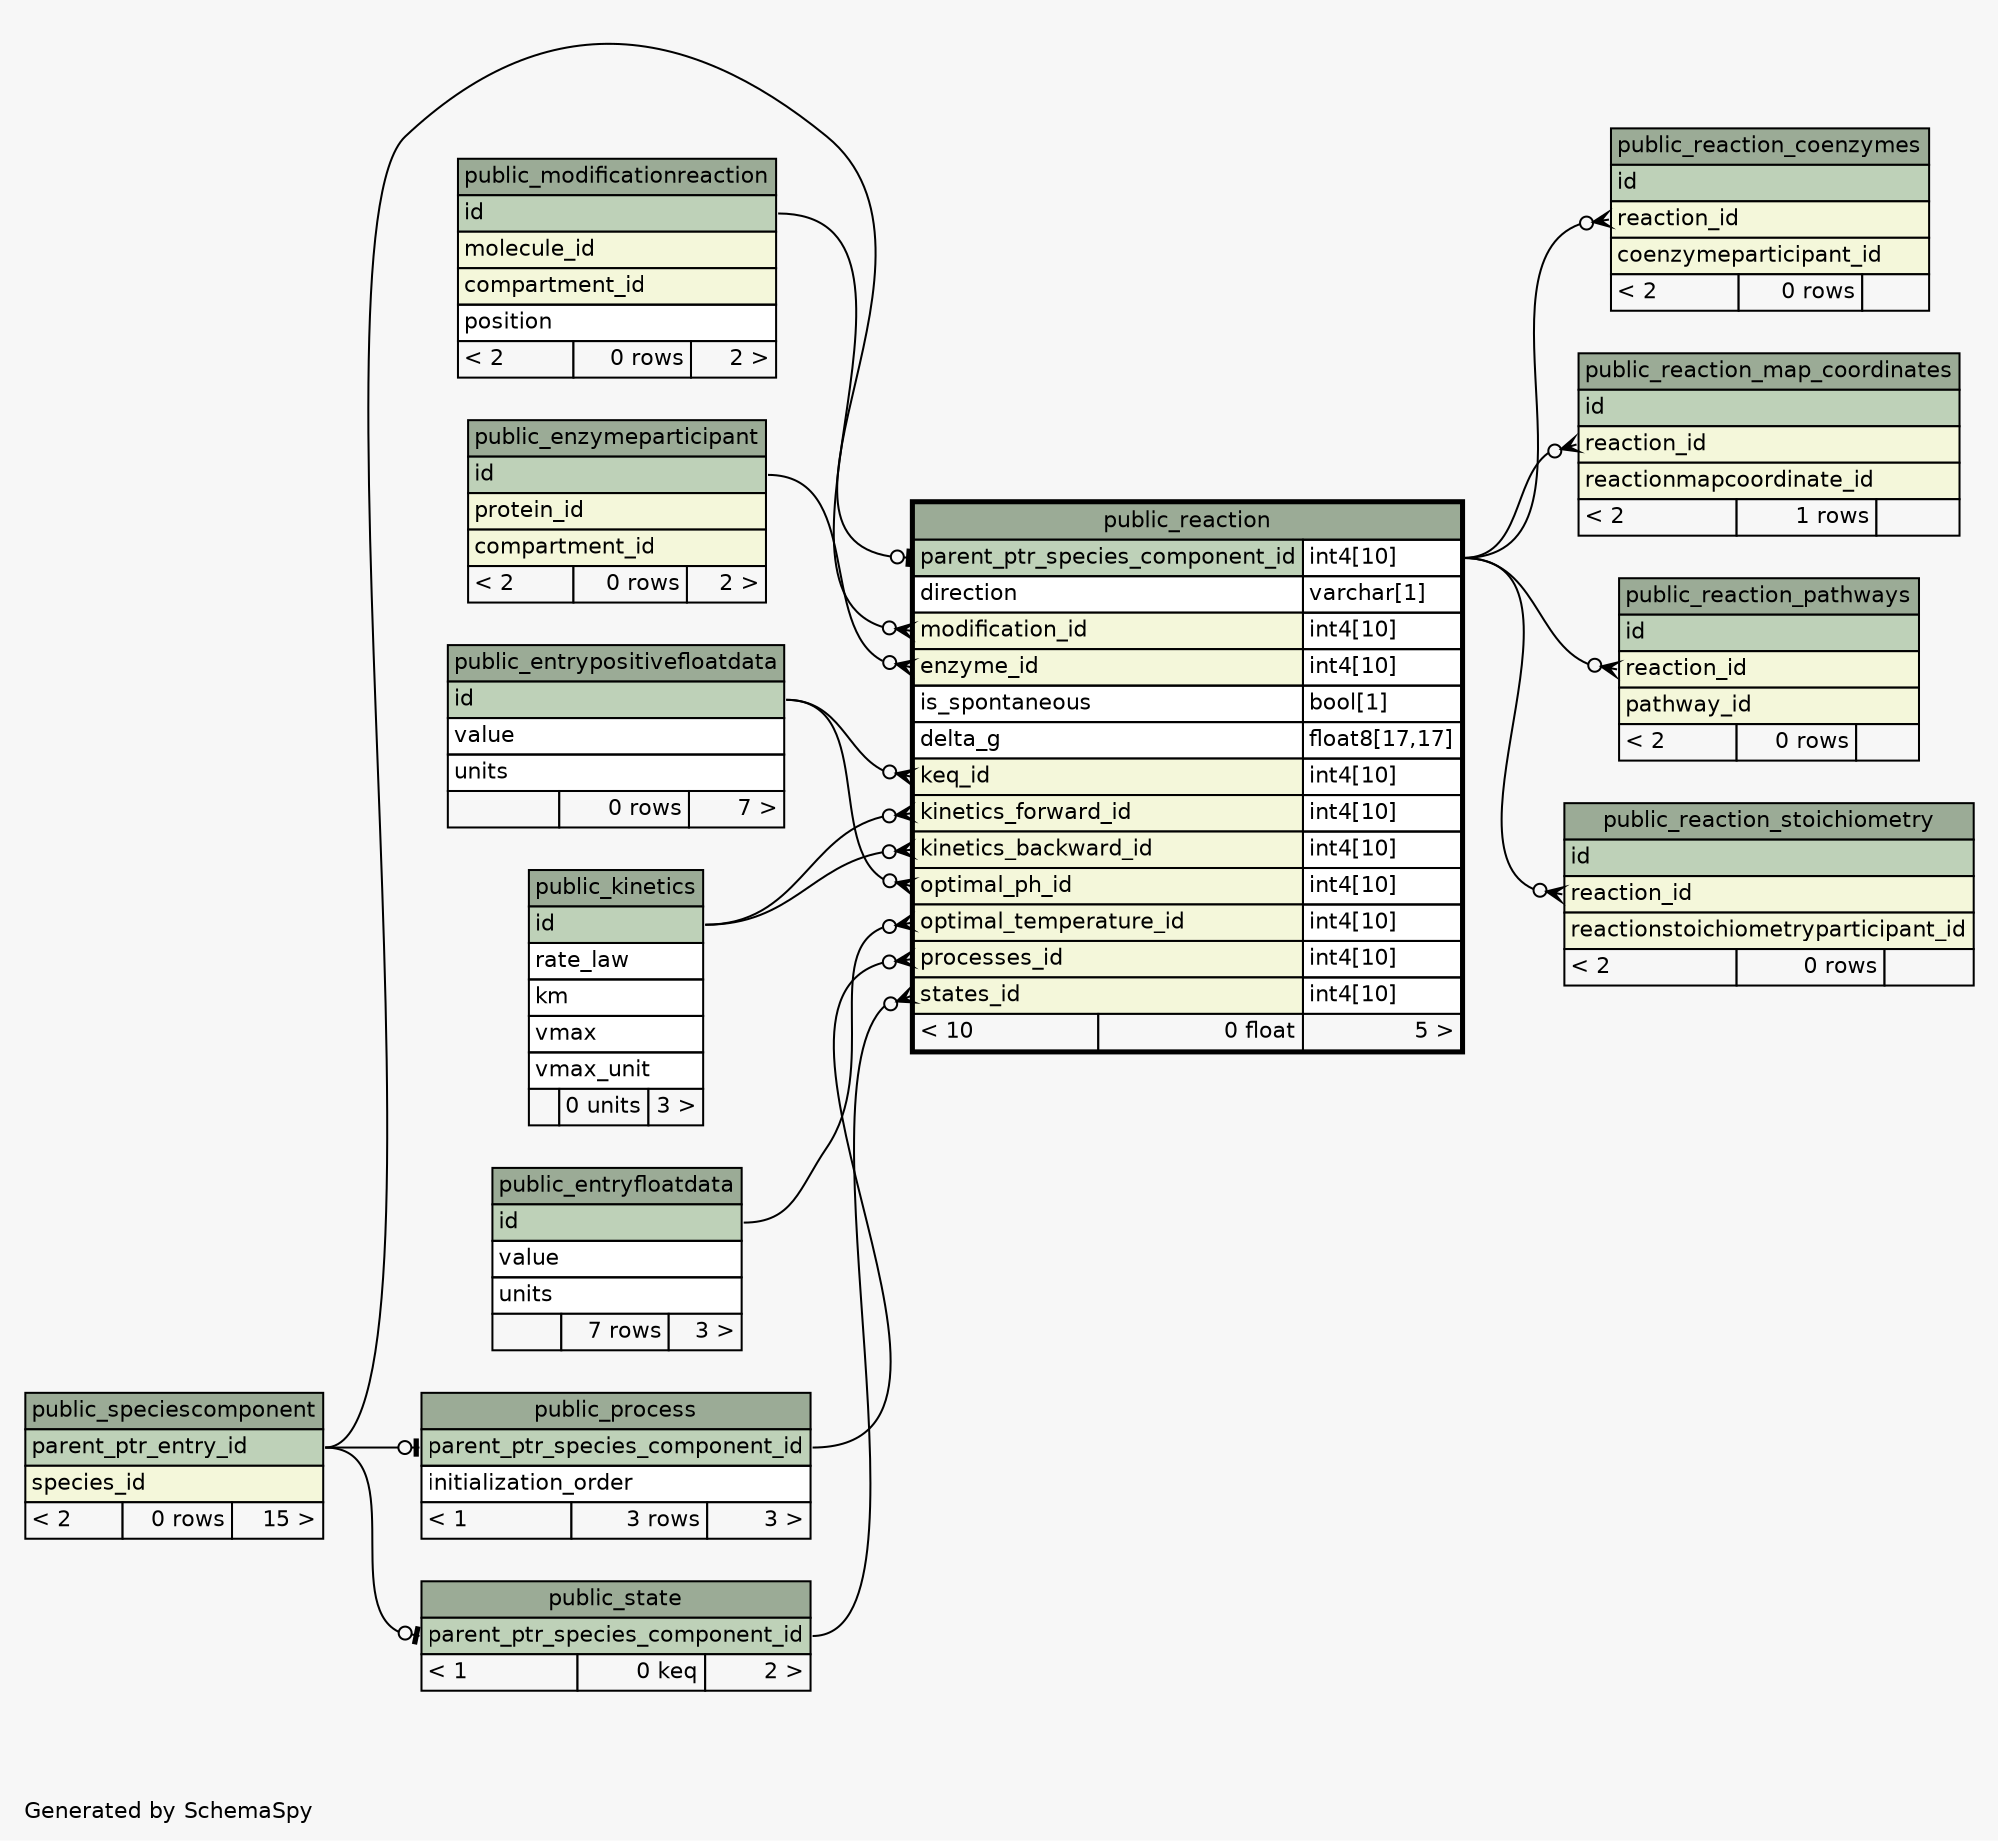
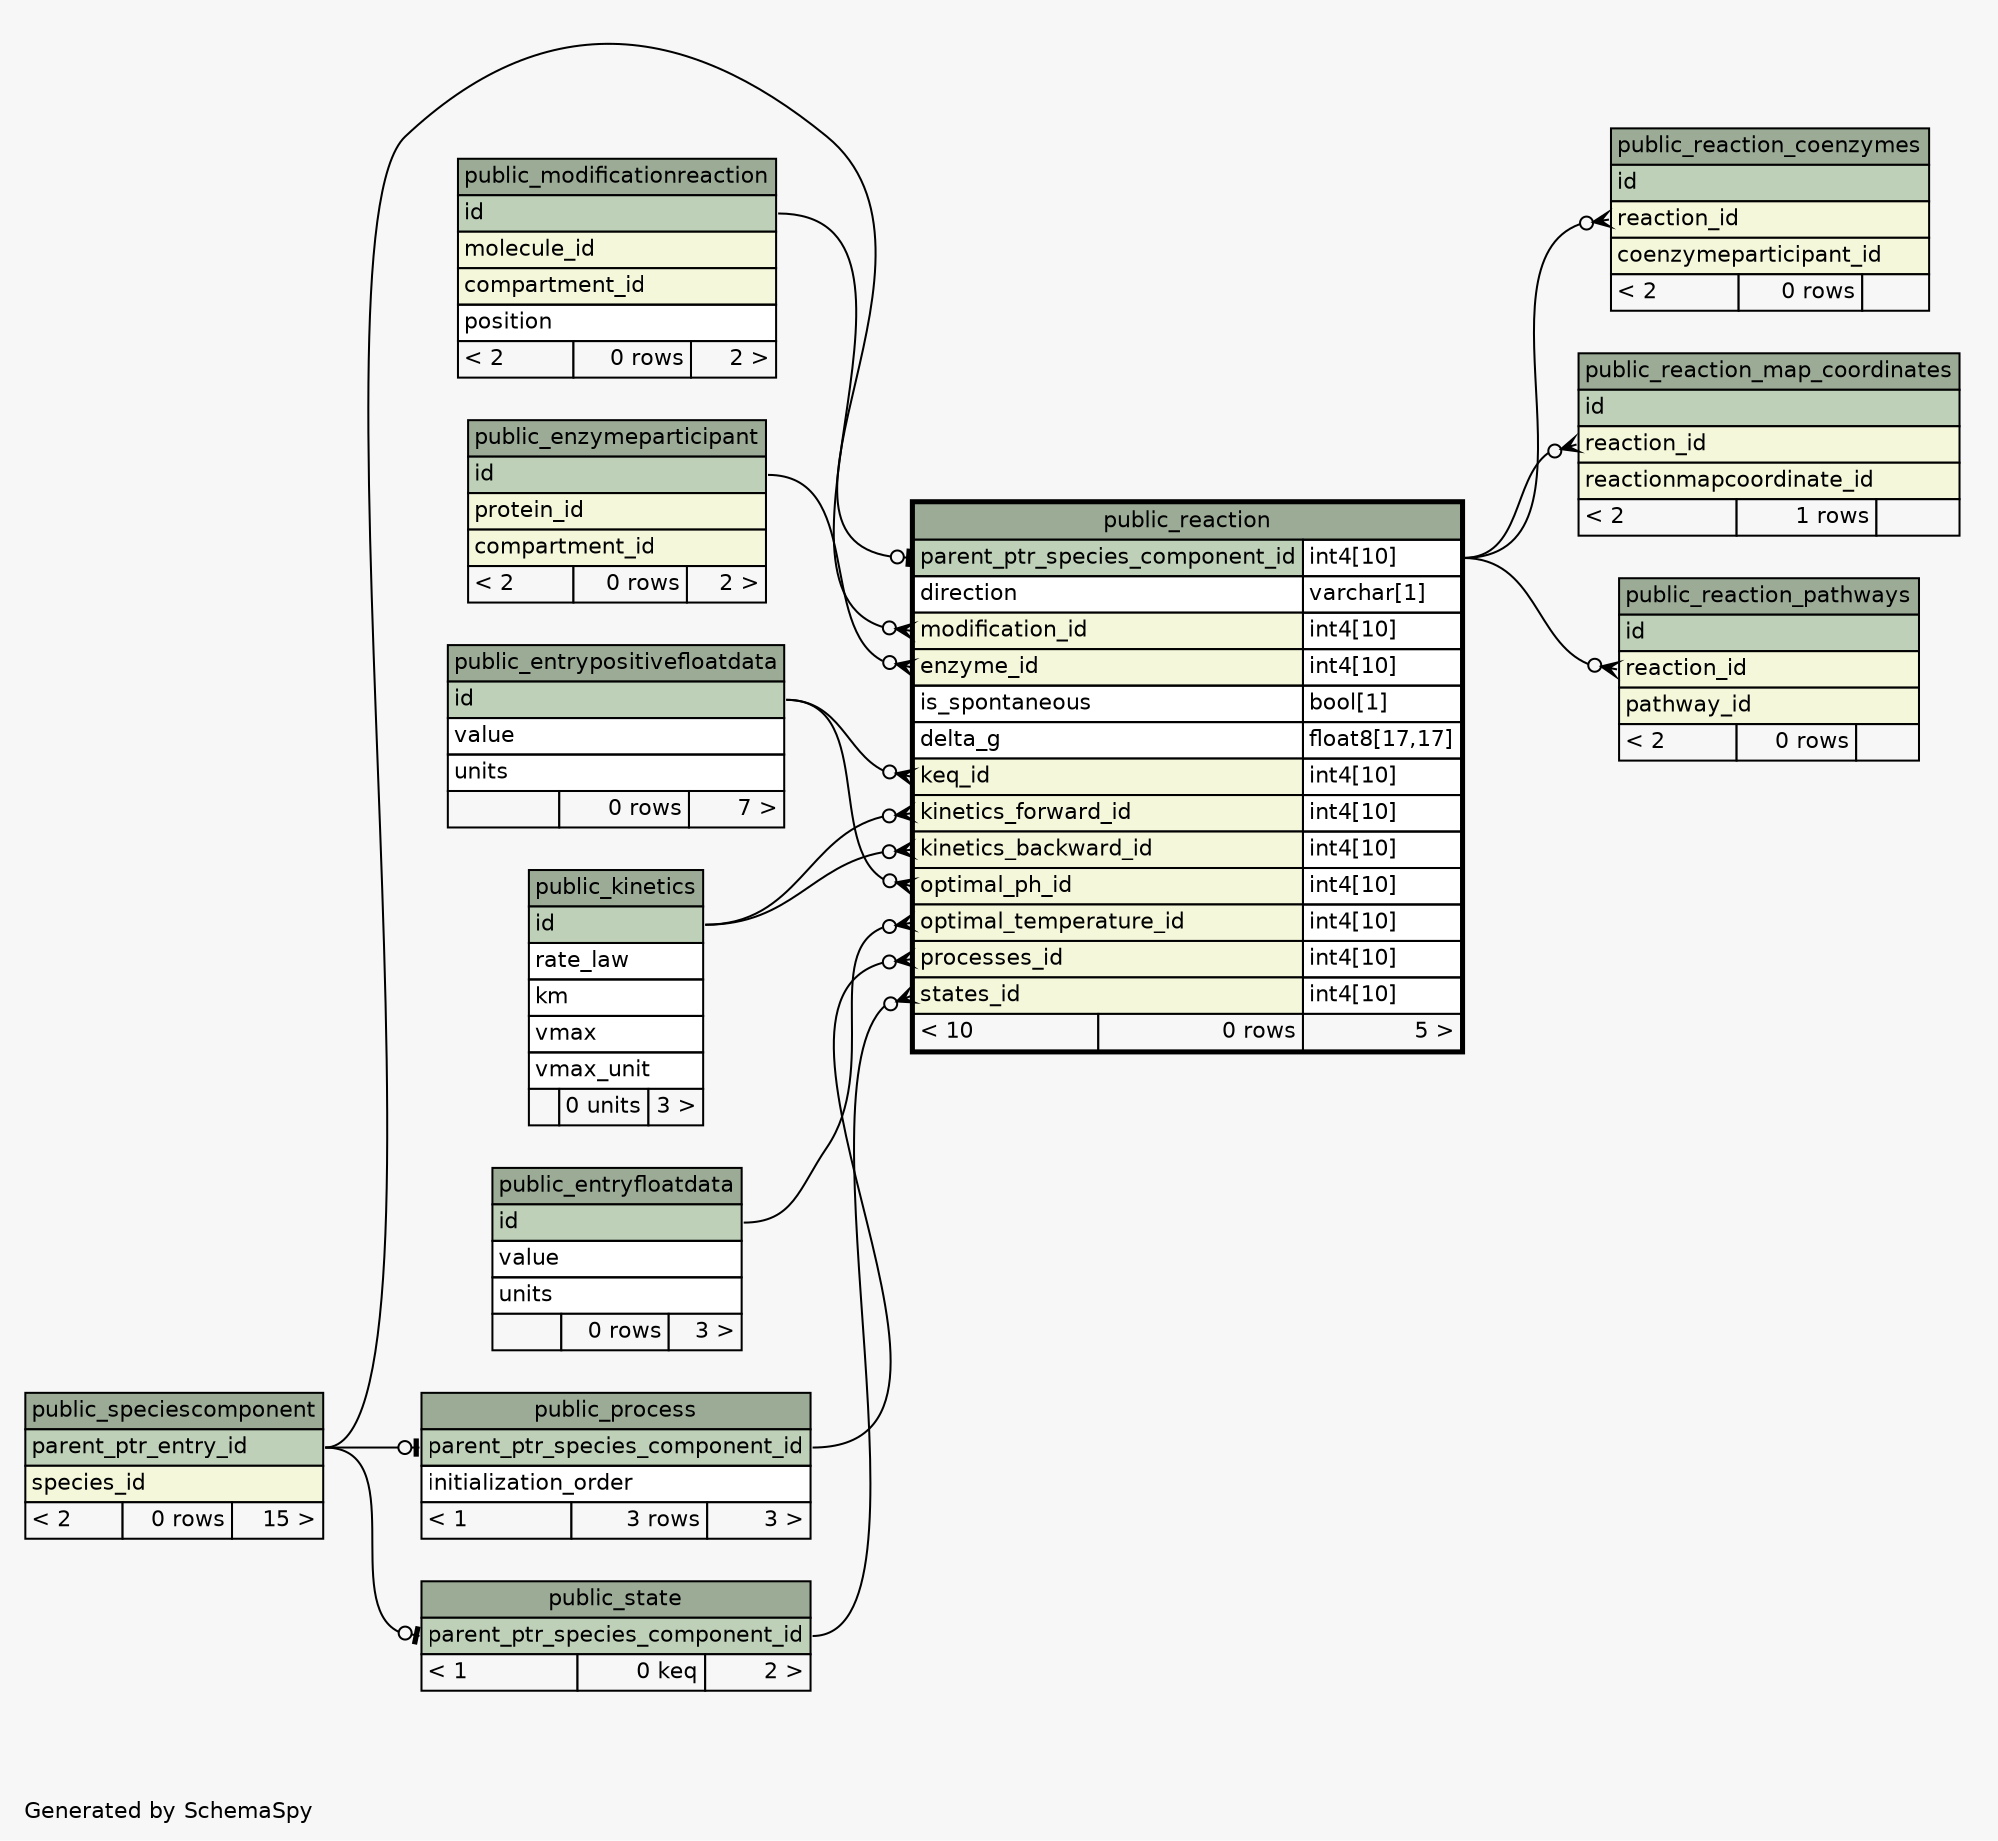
node "public_reaction_stoichiometry": removed
node "public_reaction": text "0 float" -> "0 rows"
node "public_entryfloatdata": text "7 rows" -> "0 rows"
